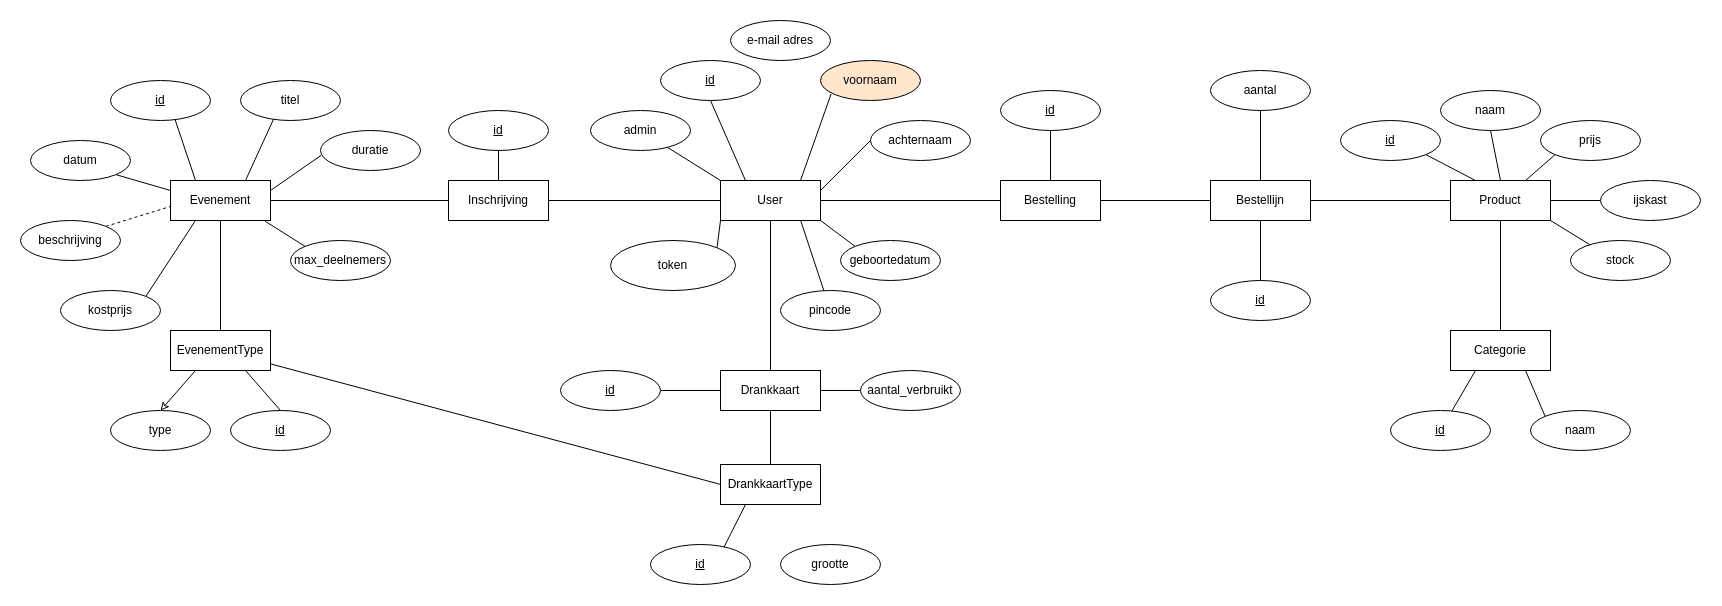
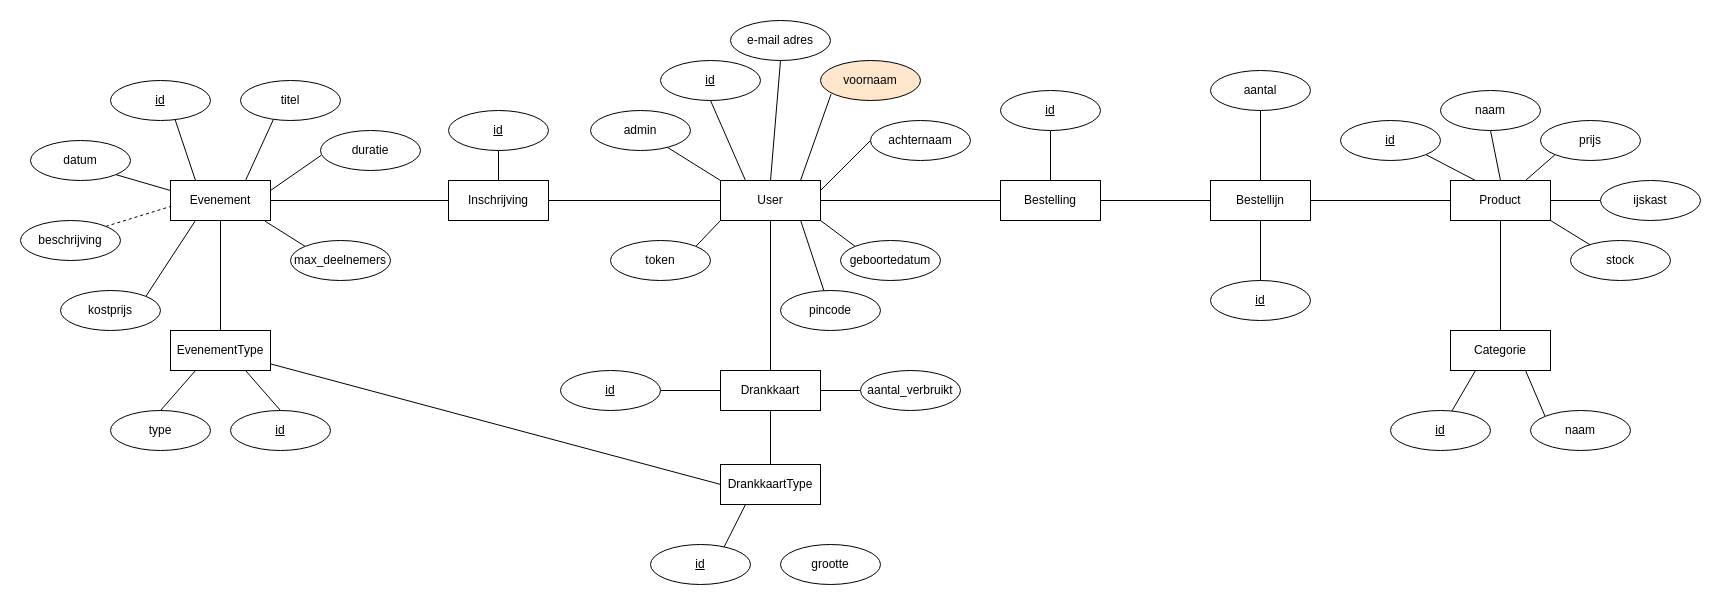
edge "e-mail adres" -- "User": added
node "token": size 125x50 -> 100x40
edge "EvenementType" -> "type": arrowhead classic -> none
